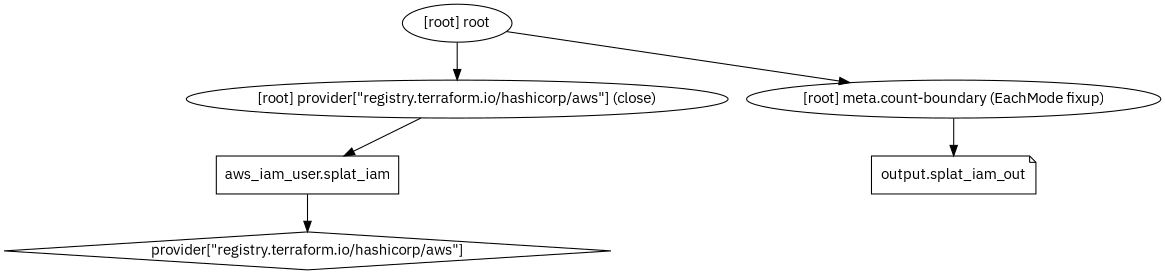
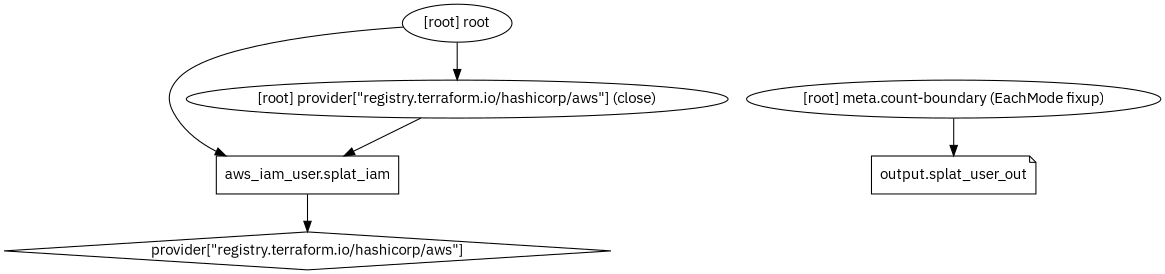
edge "[root] root" -> "[root] meta.count-boundary (EachMode fixup)": now "[root] root" -> "aws_iam_user.splat_iam"
node "output.splat_iam_out": label "output.splat_iam_out" -> "output.splat_user_out"
